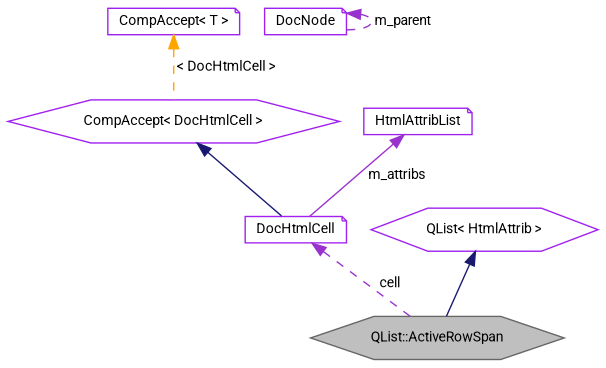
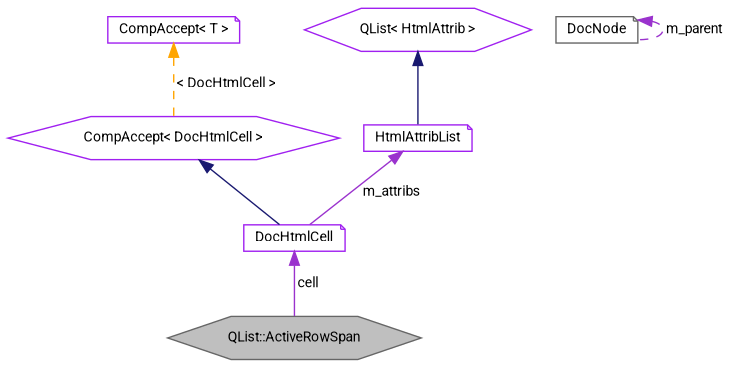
node "DocNode": color purple -> gray40
edge "QList::ActiveRowSpan" -> "DocHtmlCell": style dashed -> solid
edge "QList::ActiveRowSpan" -> "QList< HtmlAttrib >": now "HtmlAttribList" -> "QList< HtmlAttrib >"
